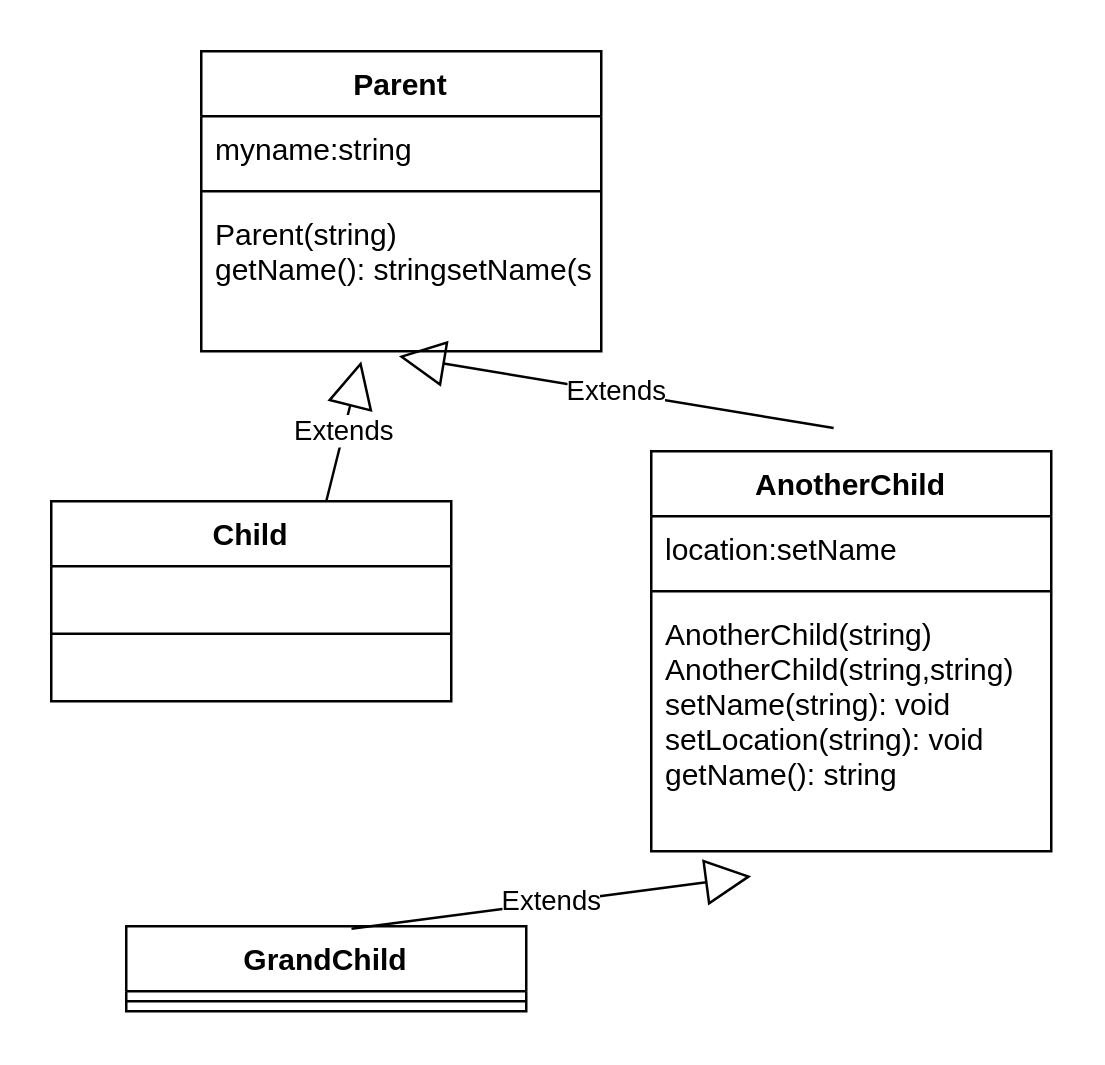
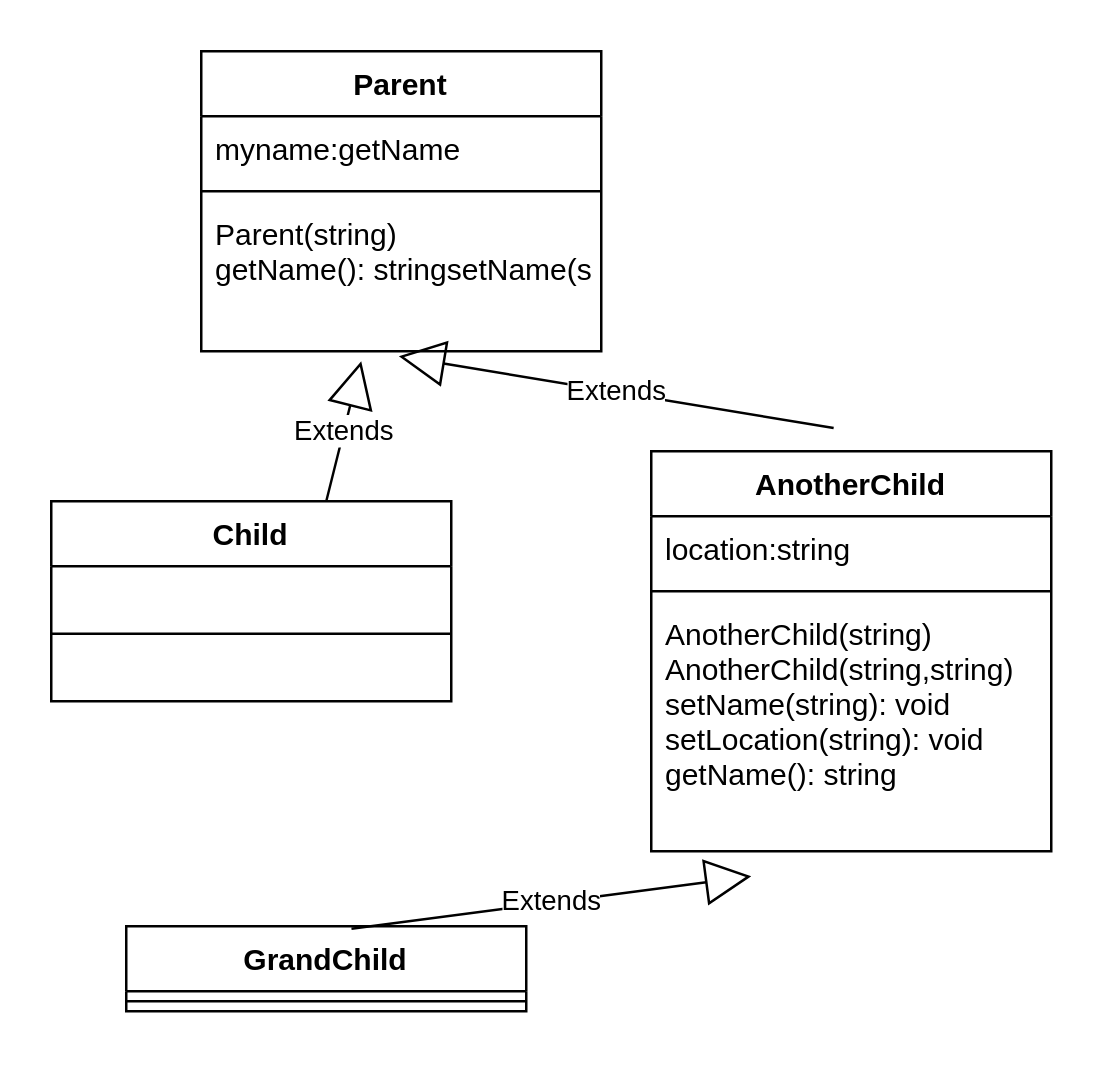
node "myname:string": label "myname:string" -> "myname:getName"
node "location:setName": label "location:setName" -> "location:string"
